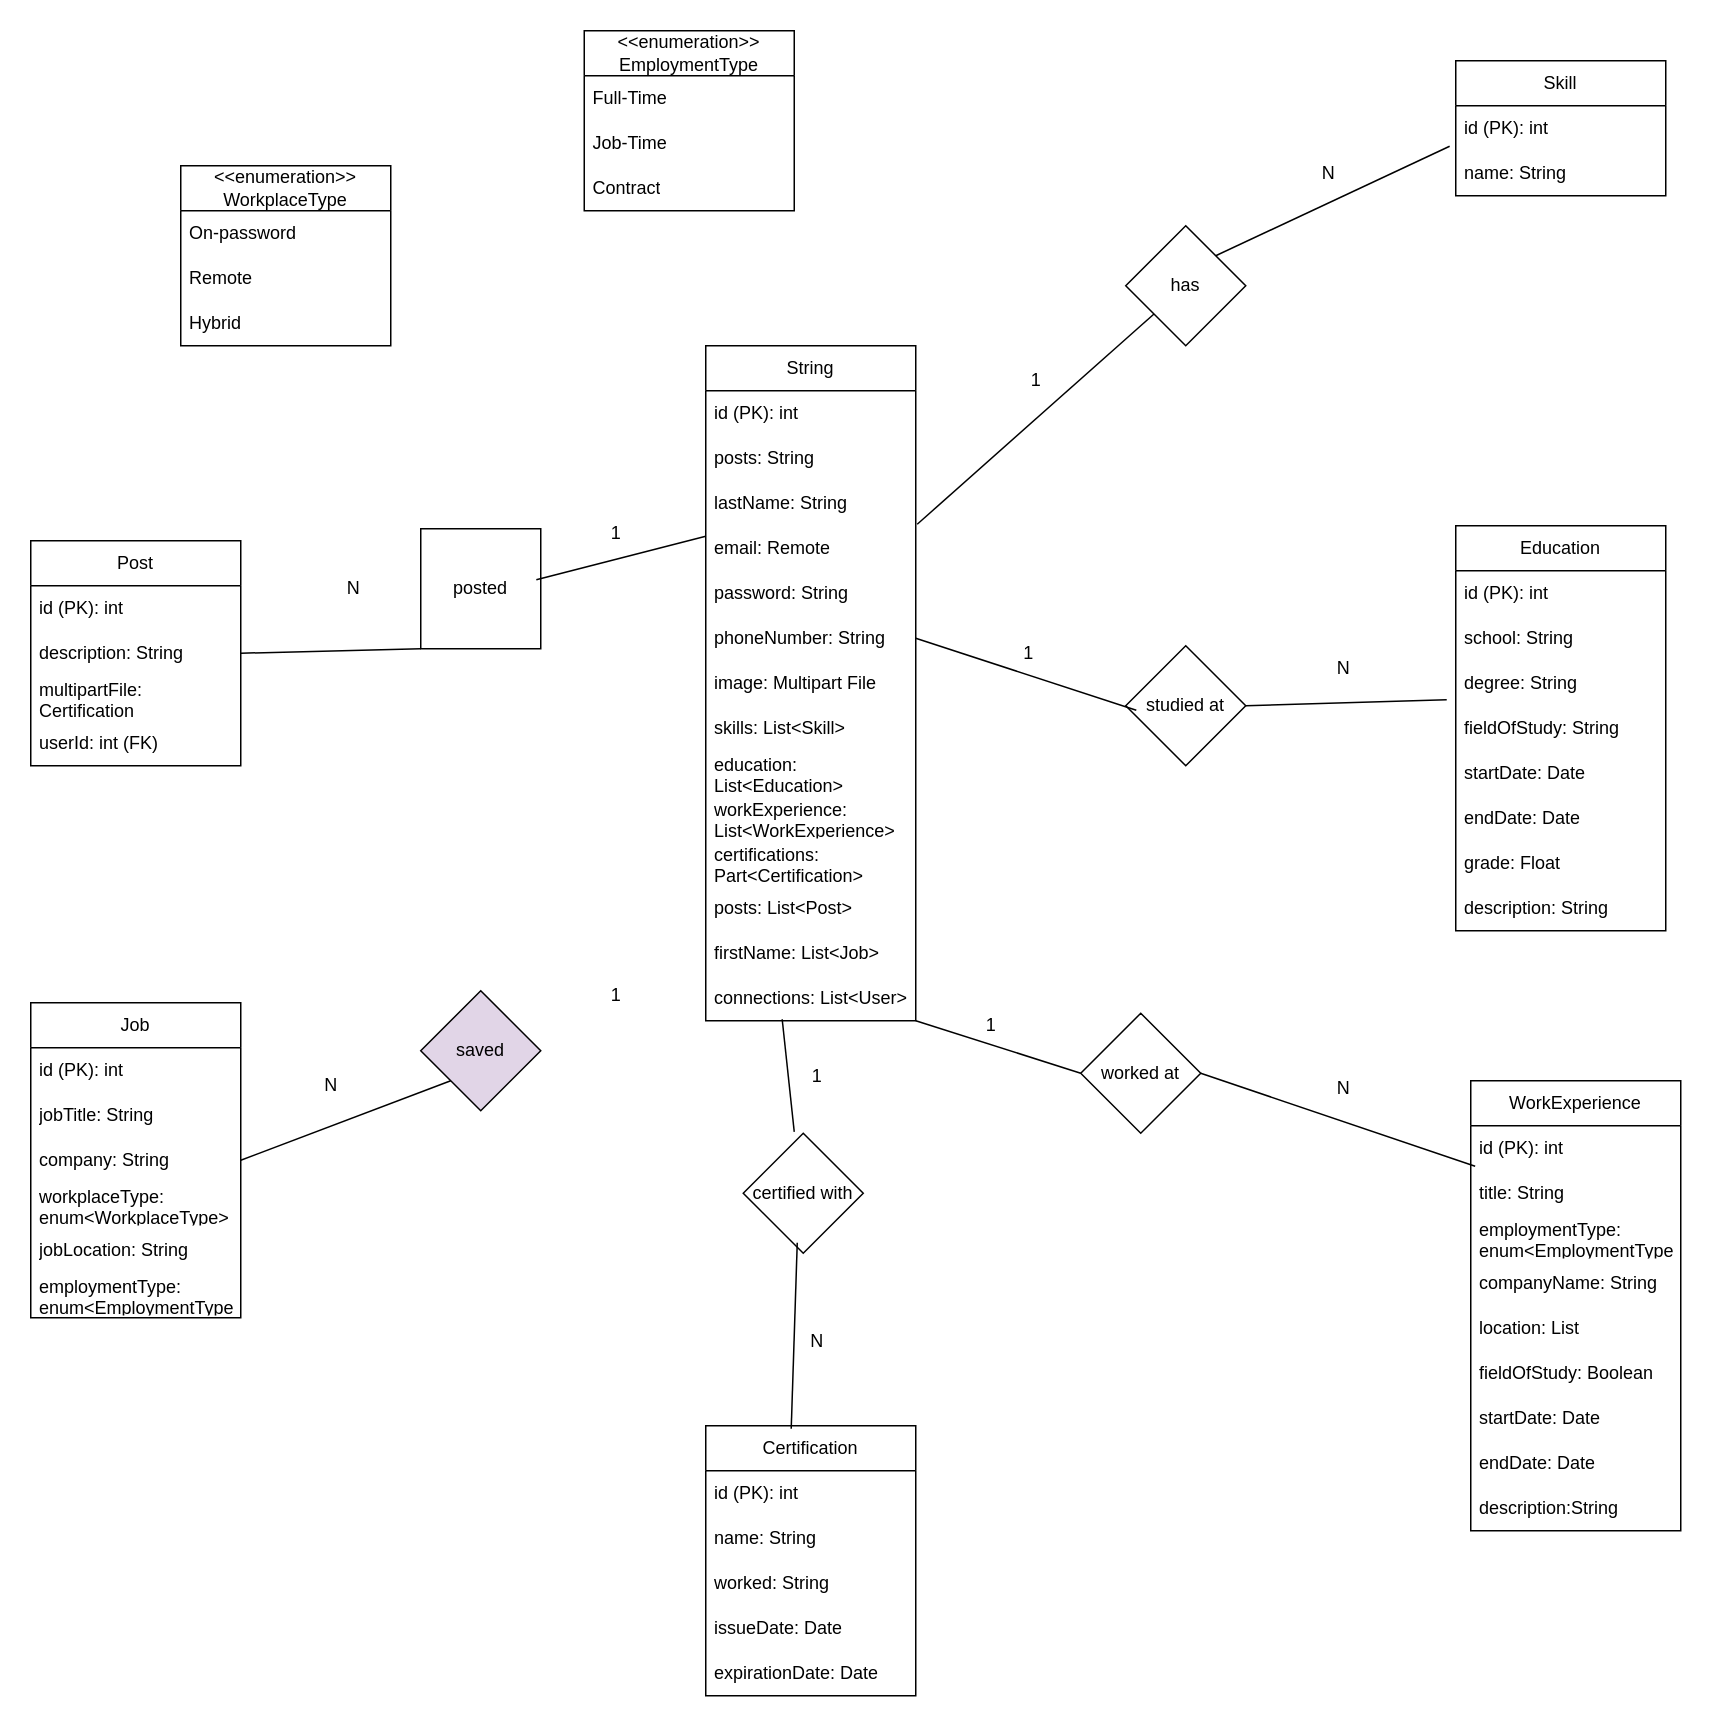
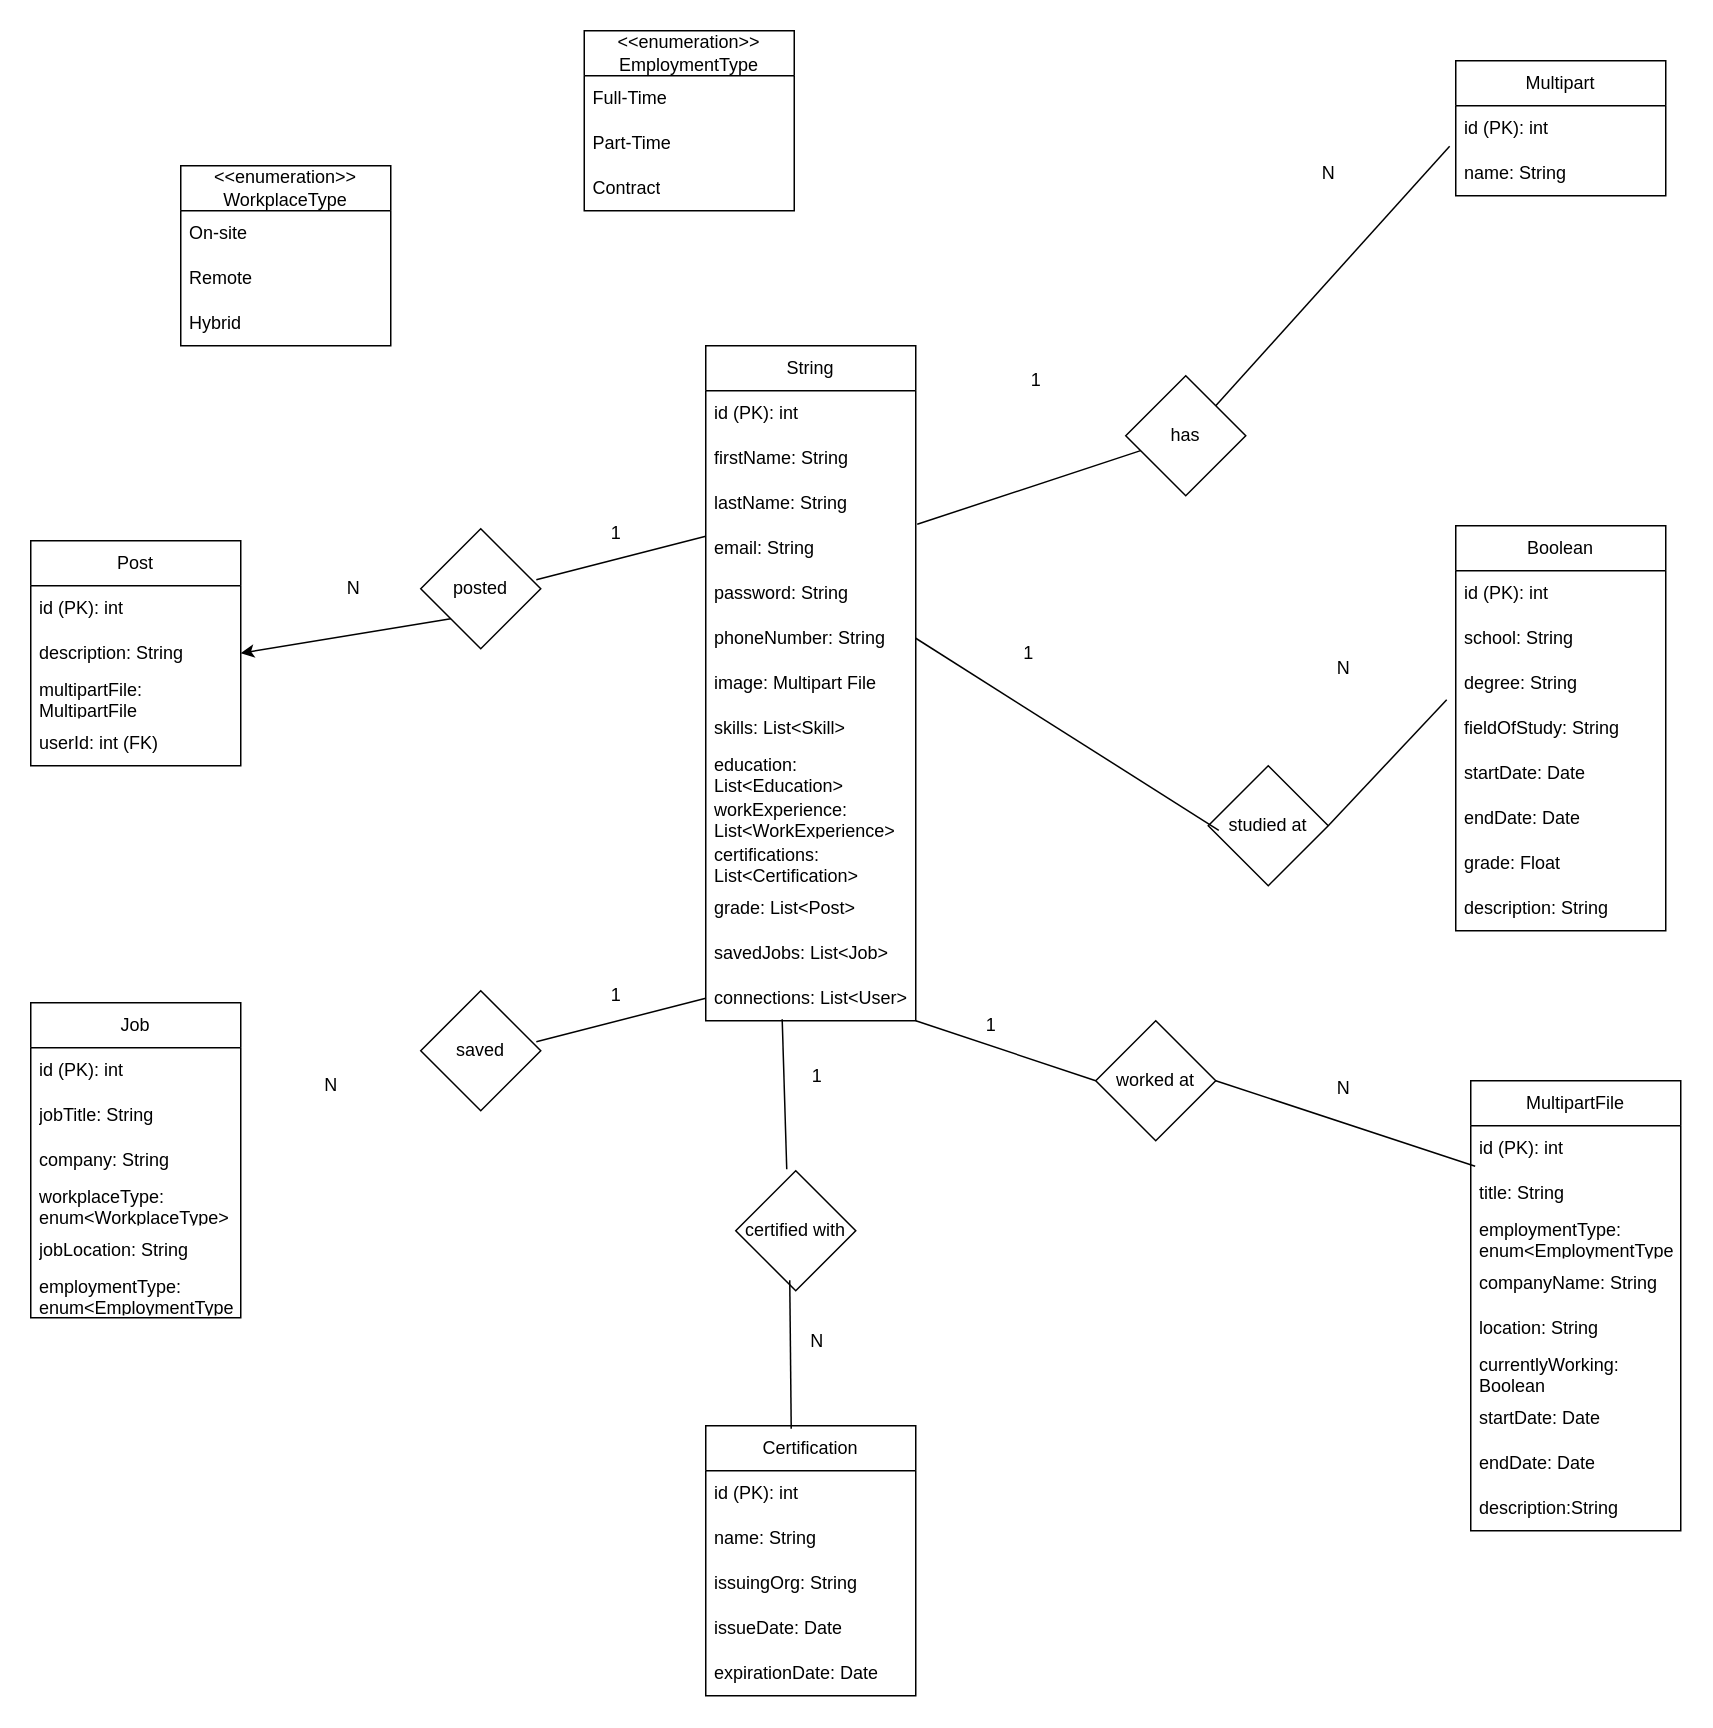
node "Skill": label "Skill" -> "Multipart"
node "Job-Time": label "Job-Time" -> "Part-Time"
node "On-password": label "On-password" -> "On-site"
node "has": moved (1186, 286) -> (1186, 436)
node "posts: String": label "posts: String" -> "firstName: String"
node "email: Remote": label "email: Remote" -> "email: String"
node "Education": label "Education" -> "Boolean"
node "posted": shape rectangle -> diamond
edge "posted" -- "Post": arrowhead none -> classic
node "multipartFile: Certification": label "multipartFile: Certification" -> "multipartFile: MultipartFile"
node "studied at": moved (1186, 706) -> (1268, 826)
node "certifications: Part<Certification>": label "certifications: Part<Certification>" -> "certifications: List<Certification>"
node "posts: List<Post>": label "posts: List<Post>" -> "grade: List<Post>"
node "firstName: List<Job>": label "firstName: List<Job>" -> "savedJobs: List<Job>"
edge "connections: List<User>" -- "saved": added
node "saved": fillcolor #e1d5e7 -> #ffffff
node "worked at": moved (1141, 1073) -> (1156, 1081)
node "WorkExperience": label "WorkExperience" -> "MultipartFile"
edge "saved" -- "Job": removed
node "certified with": moved (803, 1193) -> (796, 1231)
node "location: List": label "location: List" -> "location: String"
node "fieldOfStudy: Boolean": label "fieldOfStudy: Boolean" -> "currentlyWorking: Boolean"
node "worked: String": label "worked: String" -> "issuingOrg: String"
